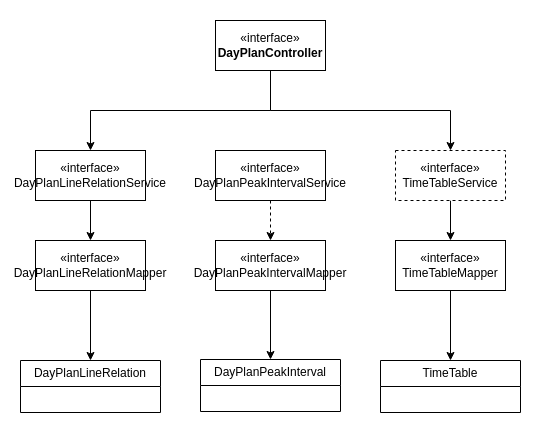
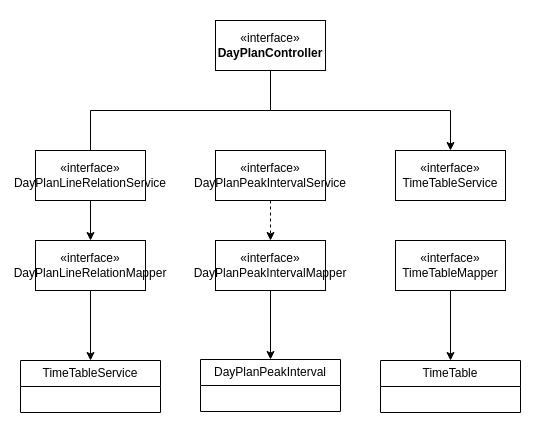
edge "«interface» DayPlanController" -> "«interface» DayPlanLineRelationService": arrowhead classic -> none
node "«interface» TimeTableService": style dashed -> solid
edge "«interface» TimeTableService" -> "«interface» TimeTableMapper": removed
node "DayPlanLineRelation": label "DayPlanLineRelation" -> "TimeTableService"
